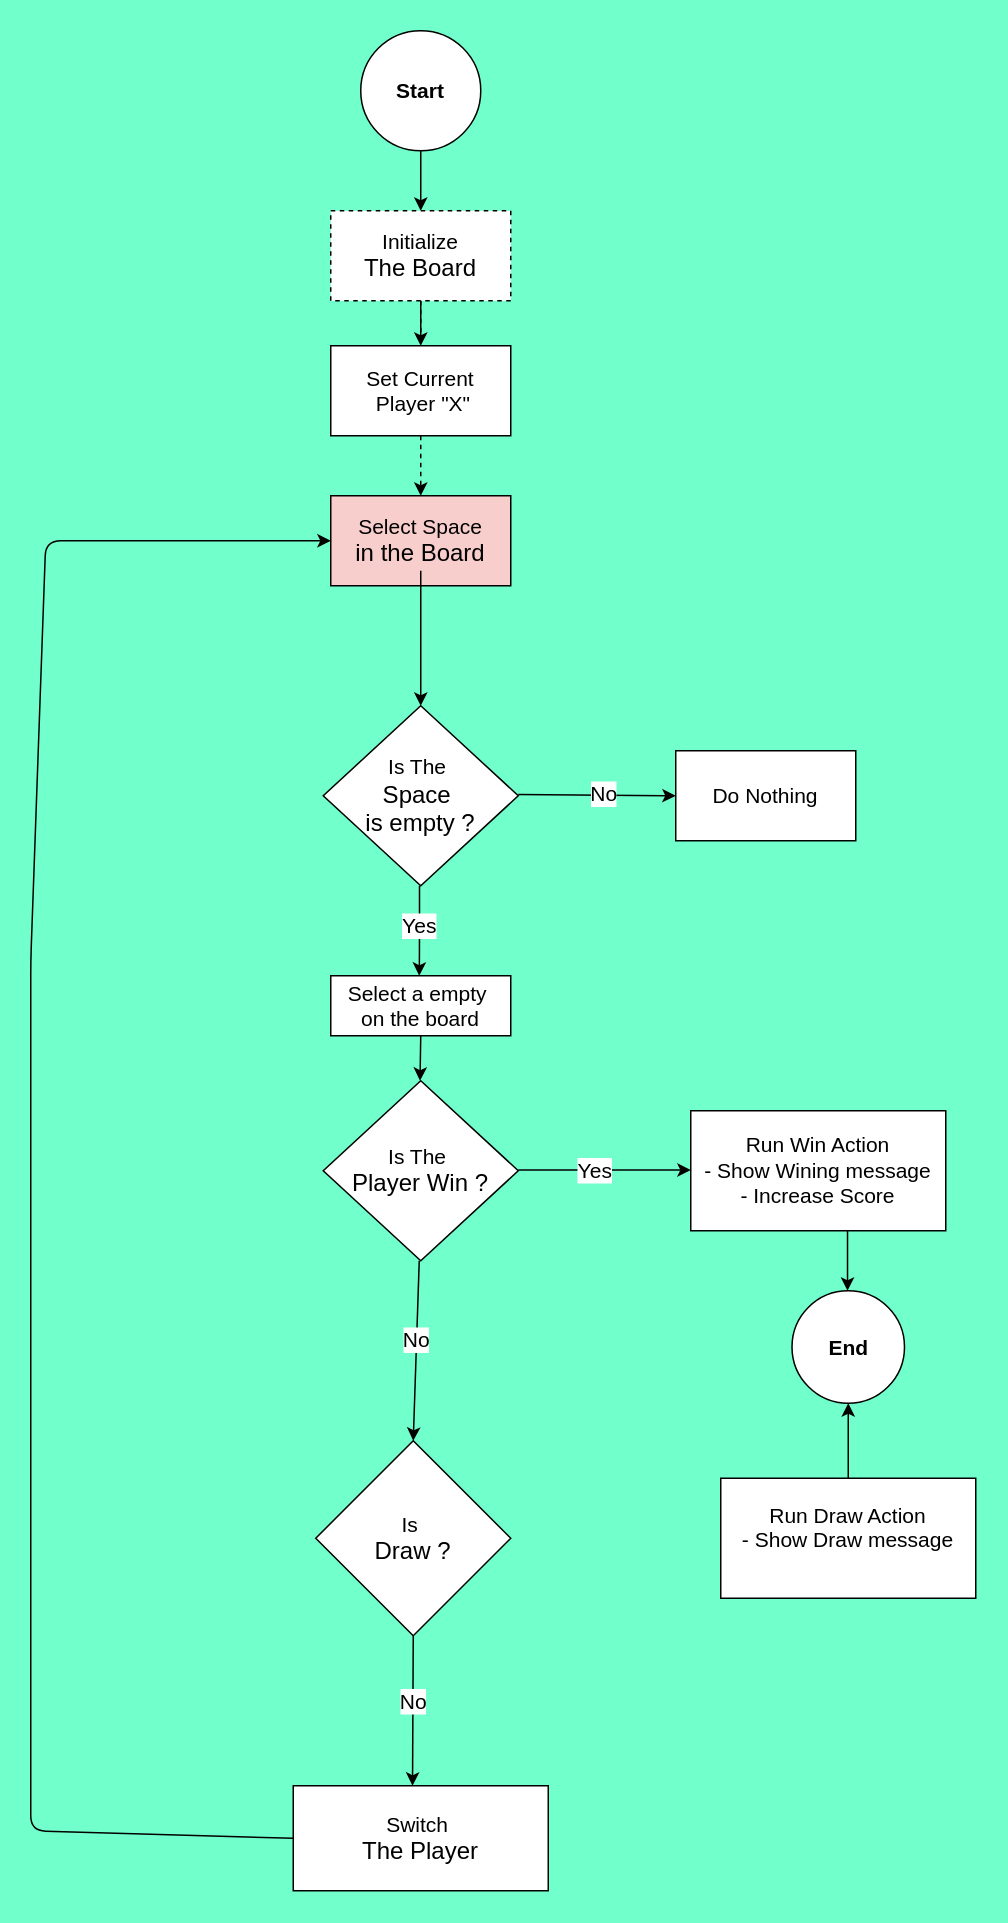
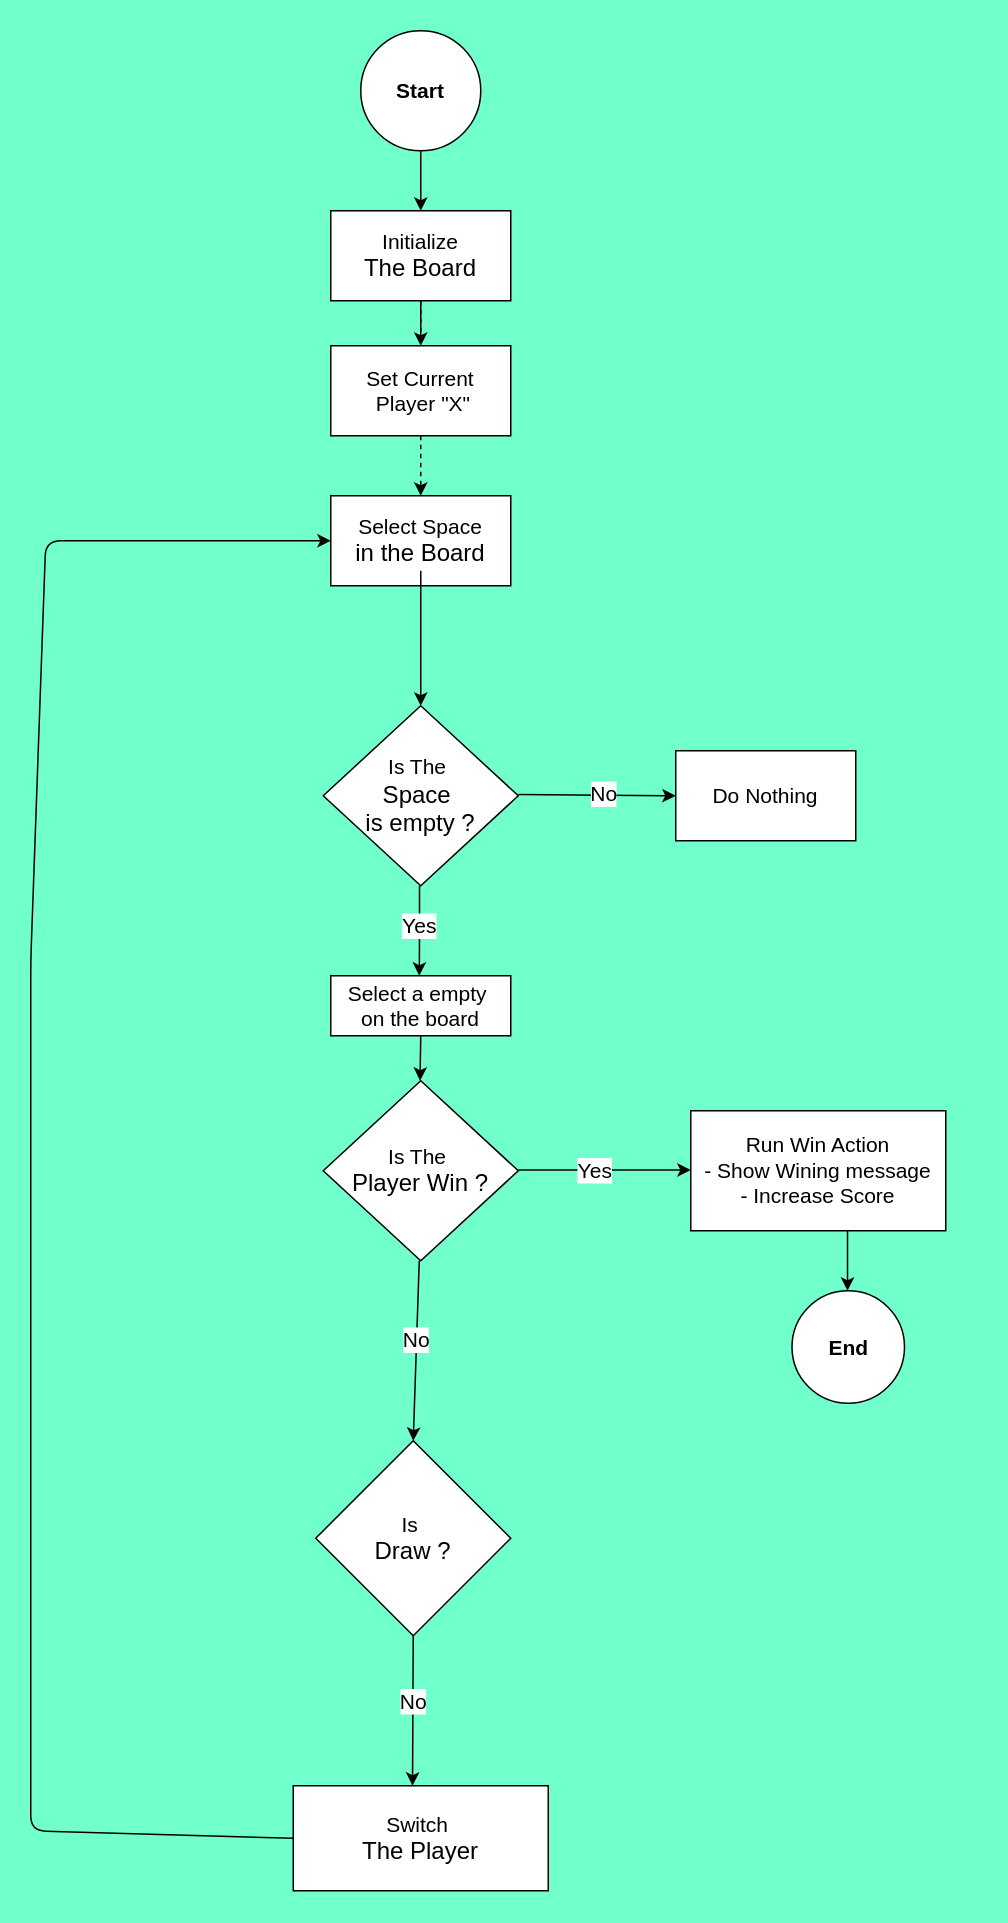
node "Initialize The Board": style dashed -> solid
node "Select Space in the Board": fillcolor #f8cecc -> #ffffff
edge "Run Draw Action - Show Draw message" -> "End": removed
node "Run Draw Action - Show Draw message": removed
